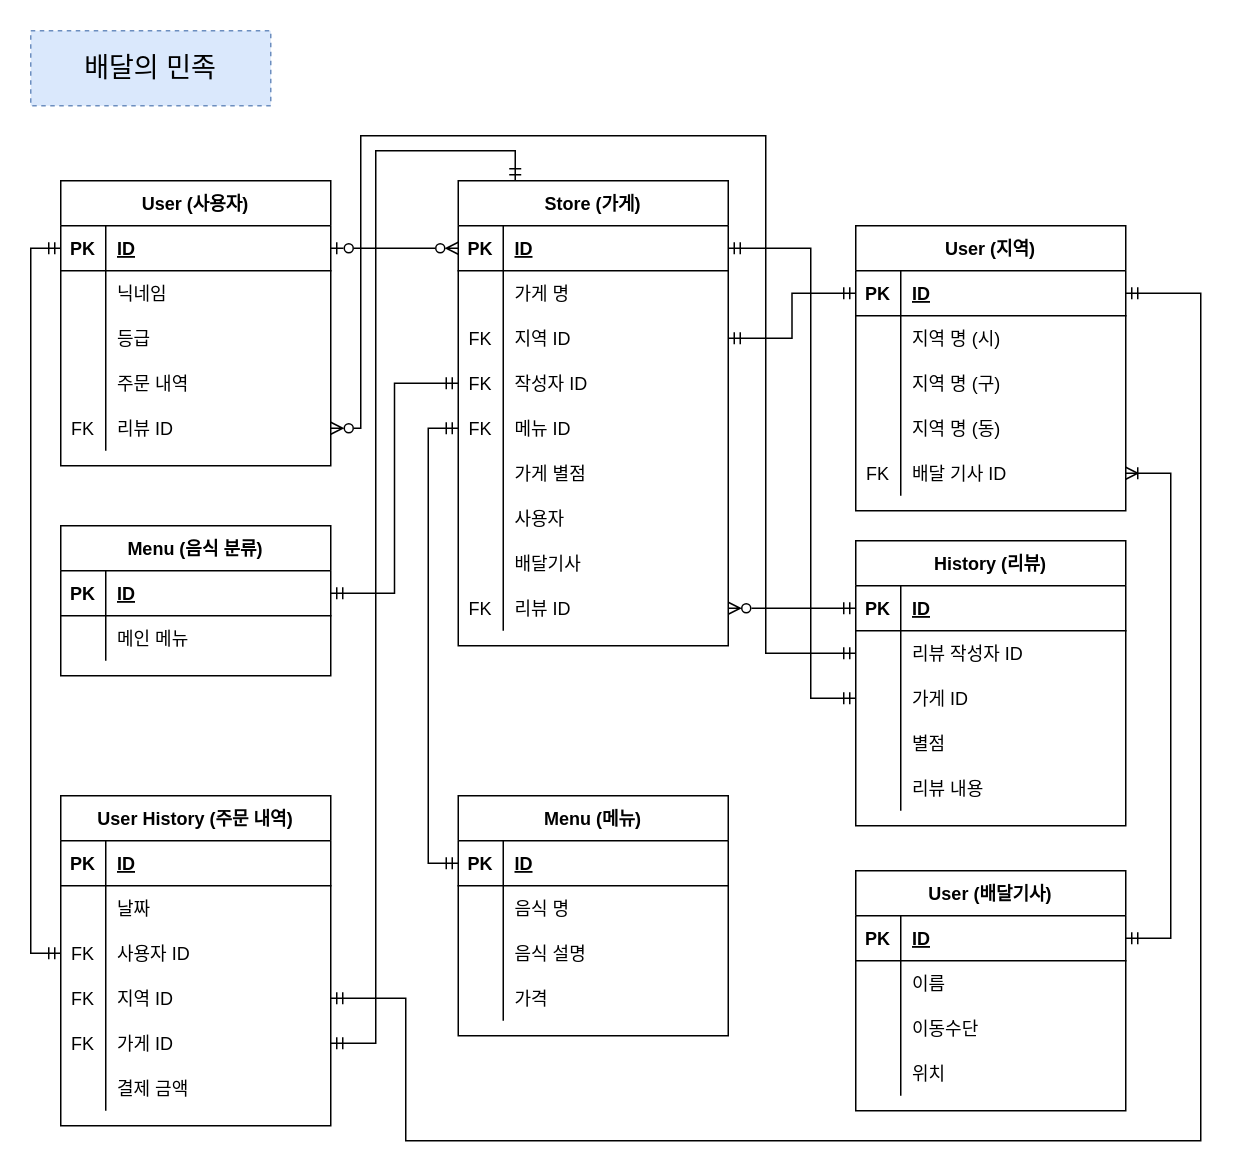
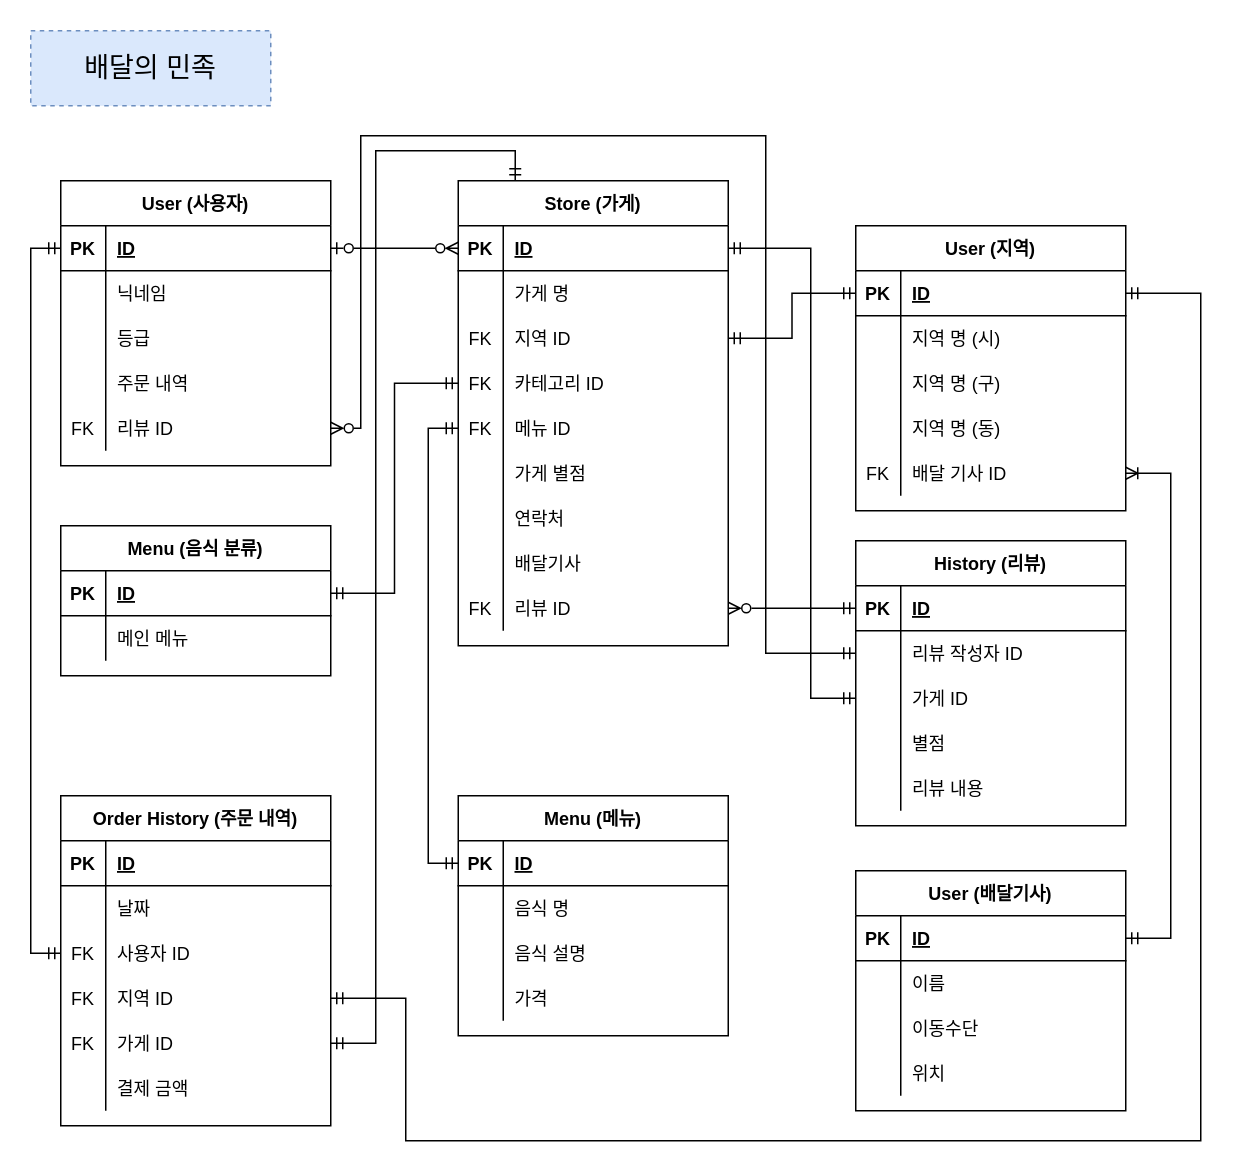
node "작성자 ID": label "작성자 ID" -> "카테고리 ID"
node "사용자": label "사용자" -> "연락처"
node "User History (주문 내역)": label "User History (주문 내역)" -> "Order History (주문 내역)"
